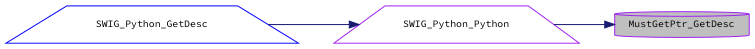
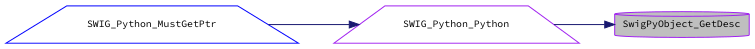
node "SWIG_Python_GetDesc": label "SWIG_Python_GetDesc" -> "SWIG_Python_MustGetPtr"
node "MustGetPtr_GetDesc": label "MustGetPtr_GetDesc" -> "SwigPyObject_GetDesc"
